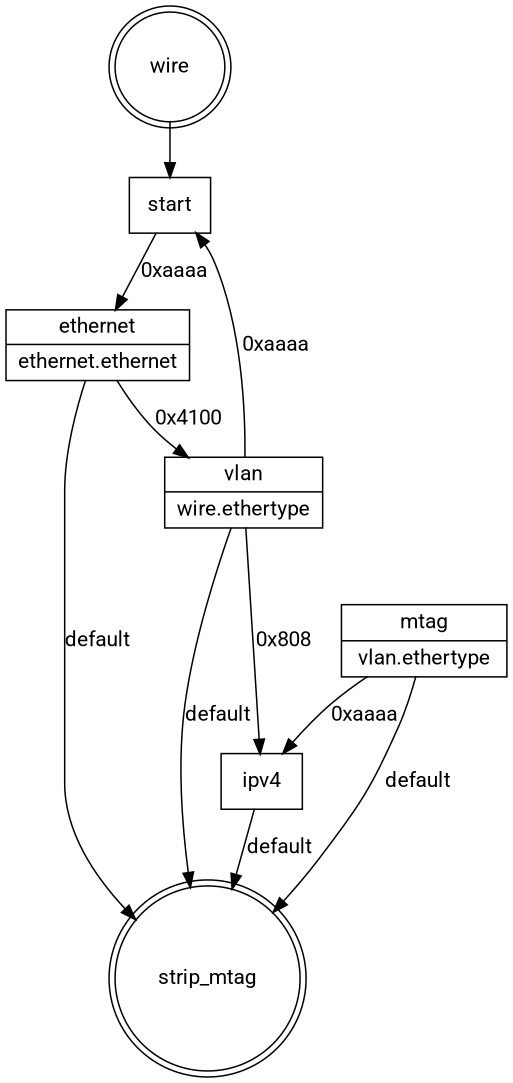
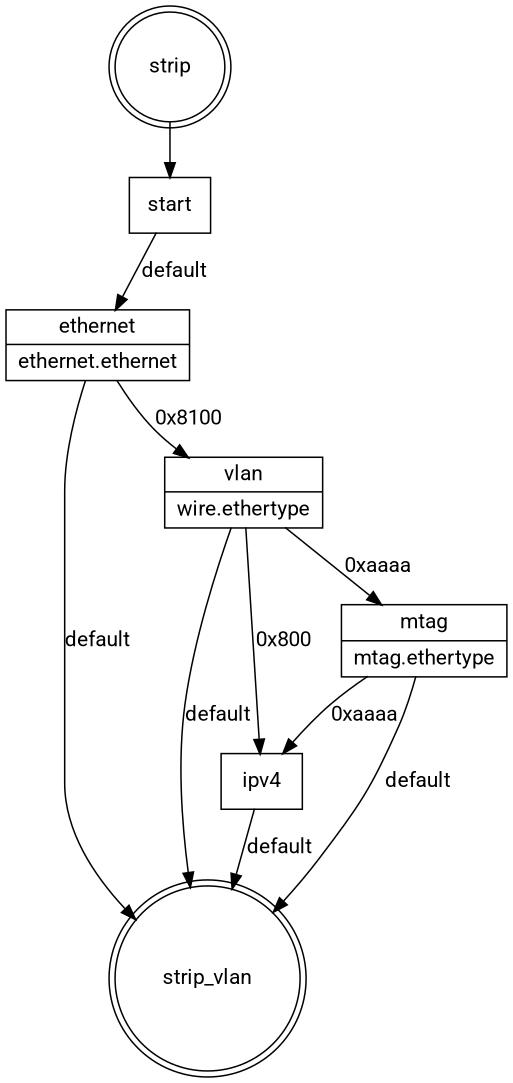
node "wire": label "wire" -> "strip"
edge "start" -> "ethernet": label "0xaaaa" -> "default"
edge "vlan" -> "start": now "vlan" -> "mtag"
edge "ethernet" -> "vlan": label "0x4100" -> "0x8100"
edge "vlan" -> "ipv4": label "0x808" -> "0x800"
node "mtag": text "vlan.ethertype" -> "mtag.ethertype"
node "strip_mtag": label "strip_mtag" -> "strip_vlan"
